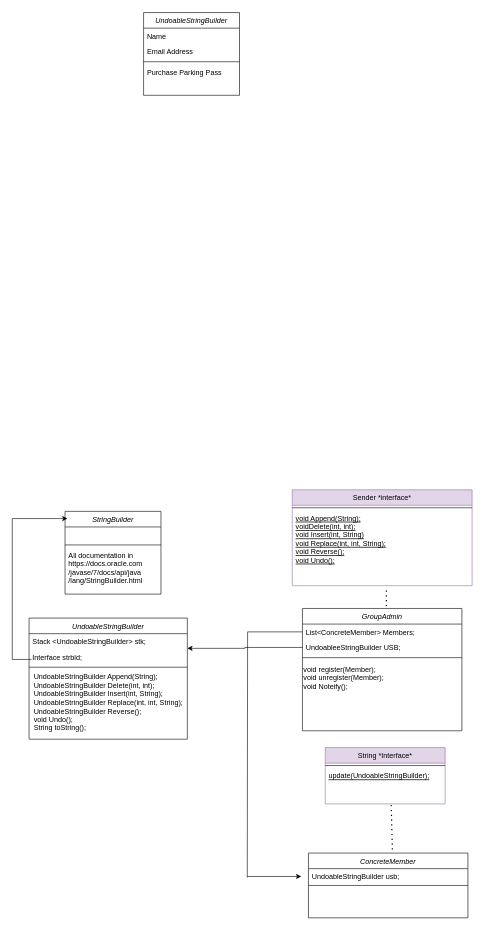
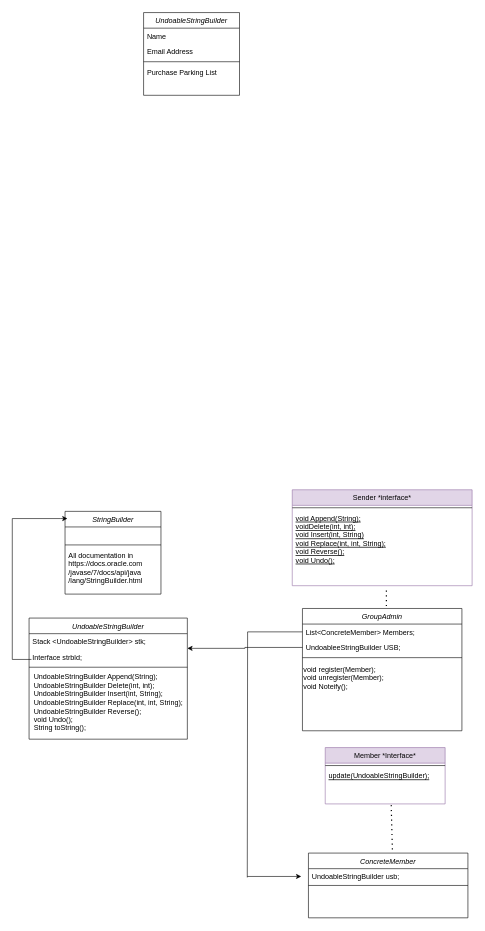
node "Purchase Parking Pass": label "Purchase Parking Pass" -> "Purchase Parking List"
node "String *Interface*": label "String *Interface*" -> "Member *Interface*"
